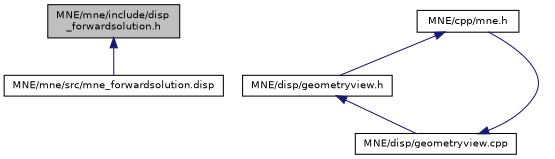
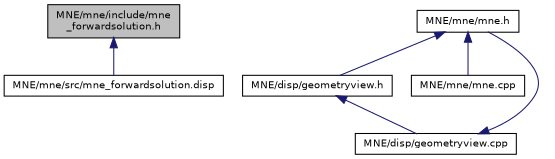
node "MNE/mne/include/disp _forwardsolution.h": label "MNE/mne/include/disp _forwardsolution.h" -> "MNE/mne/include/mne _forwardsolution.h"
node "MNE/cpp/mne.h": label "MNE/cpp/mne.h" -> "MNE/mne/mne.h"
node "MNE/mne/mne.cpp": added
